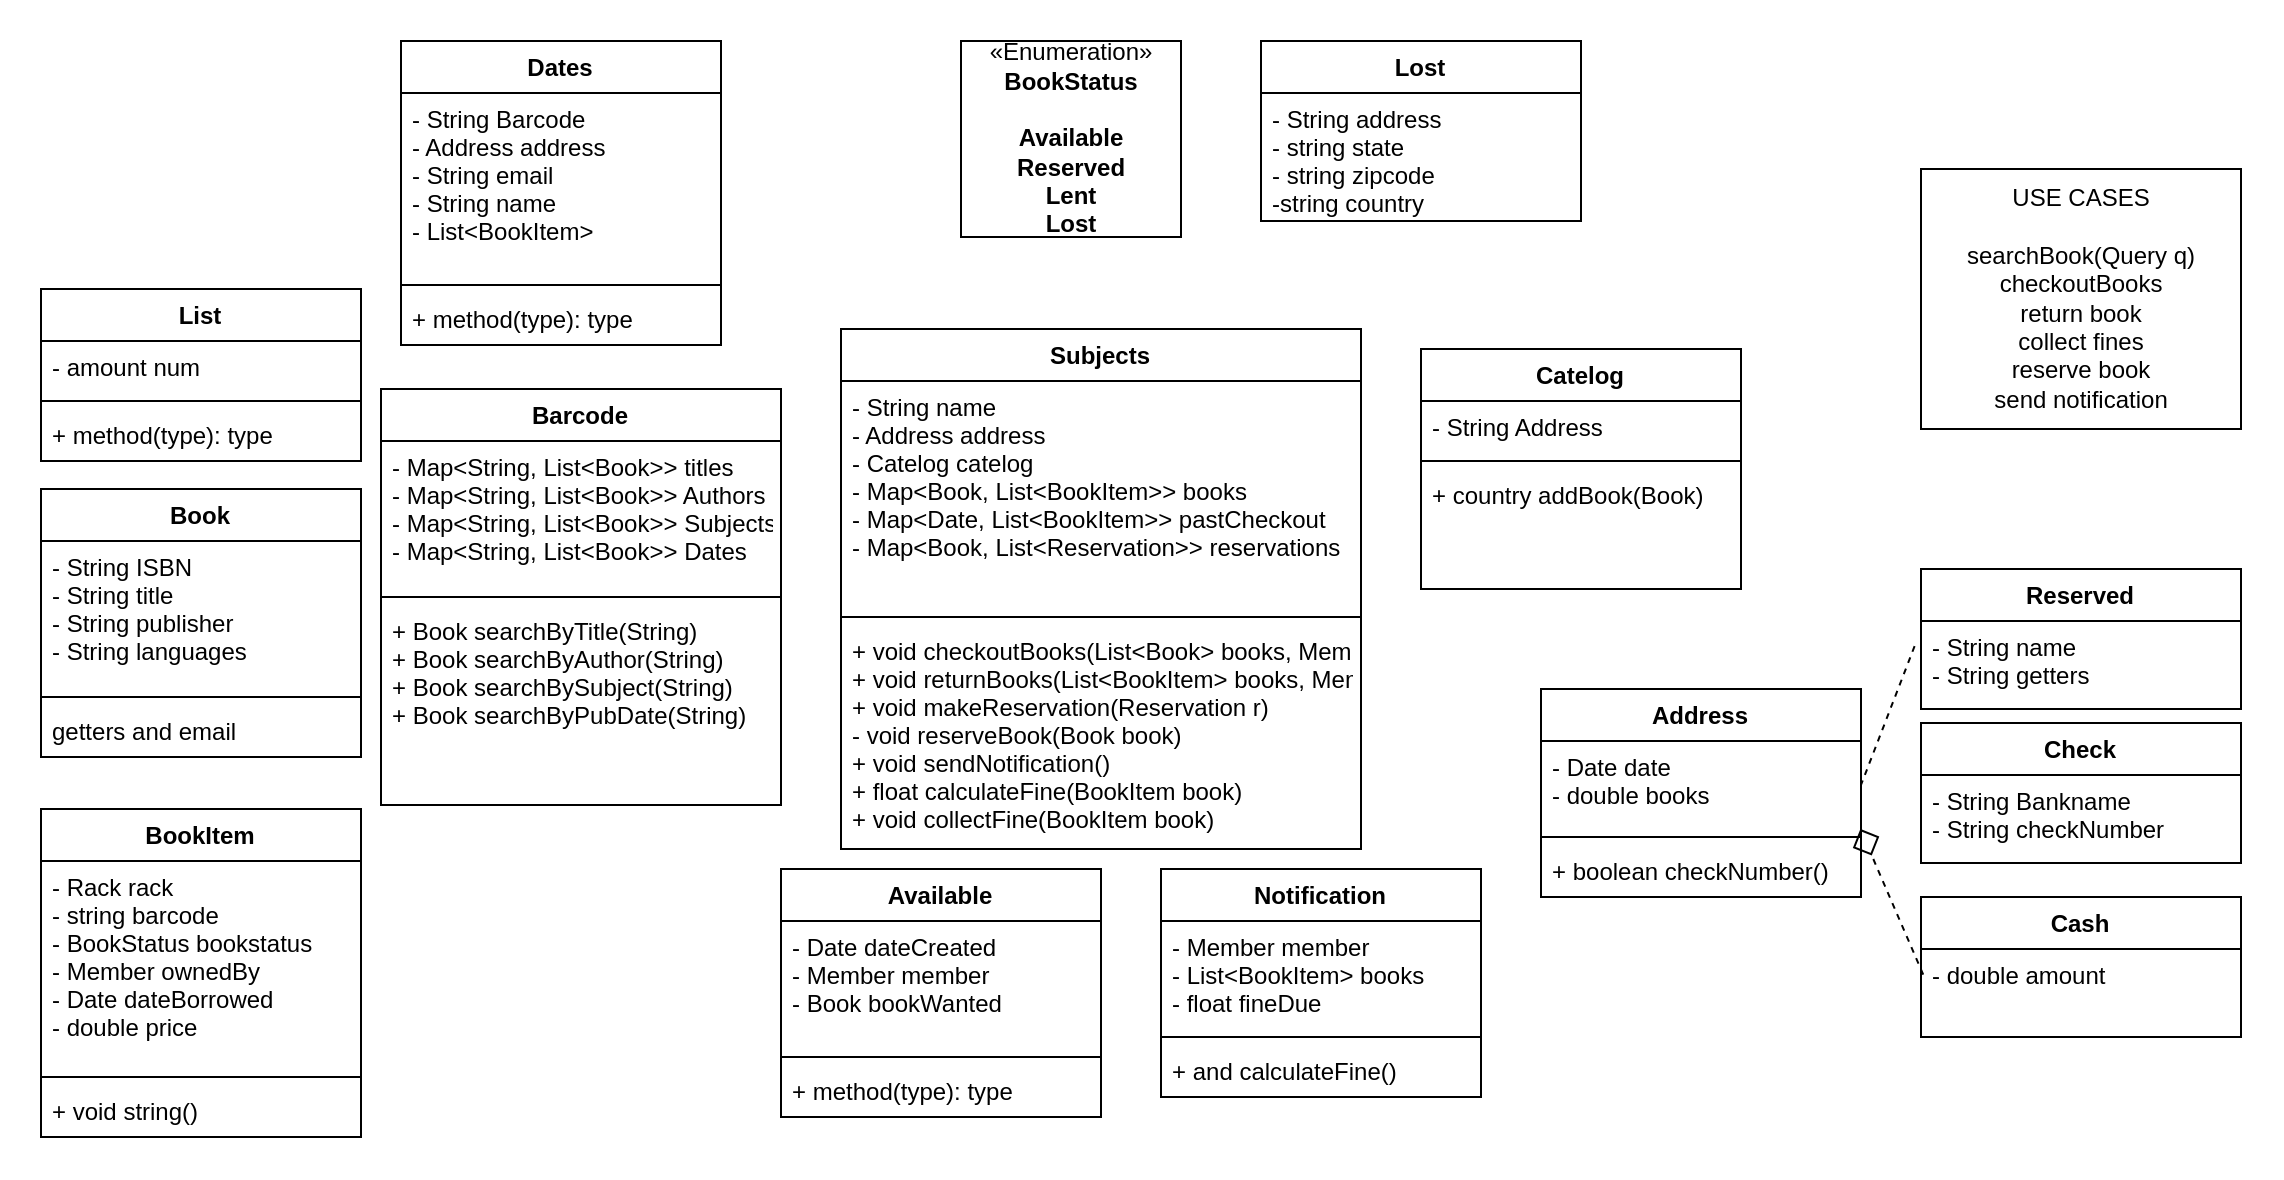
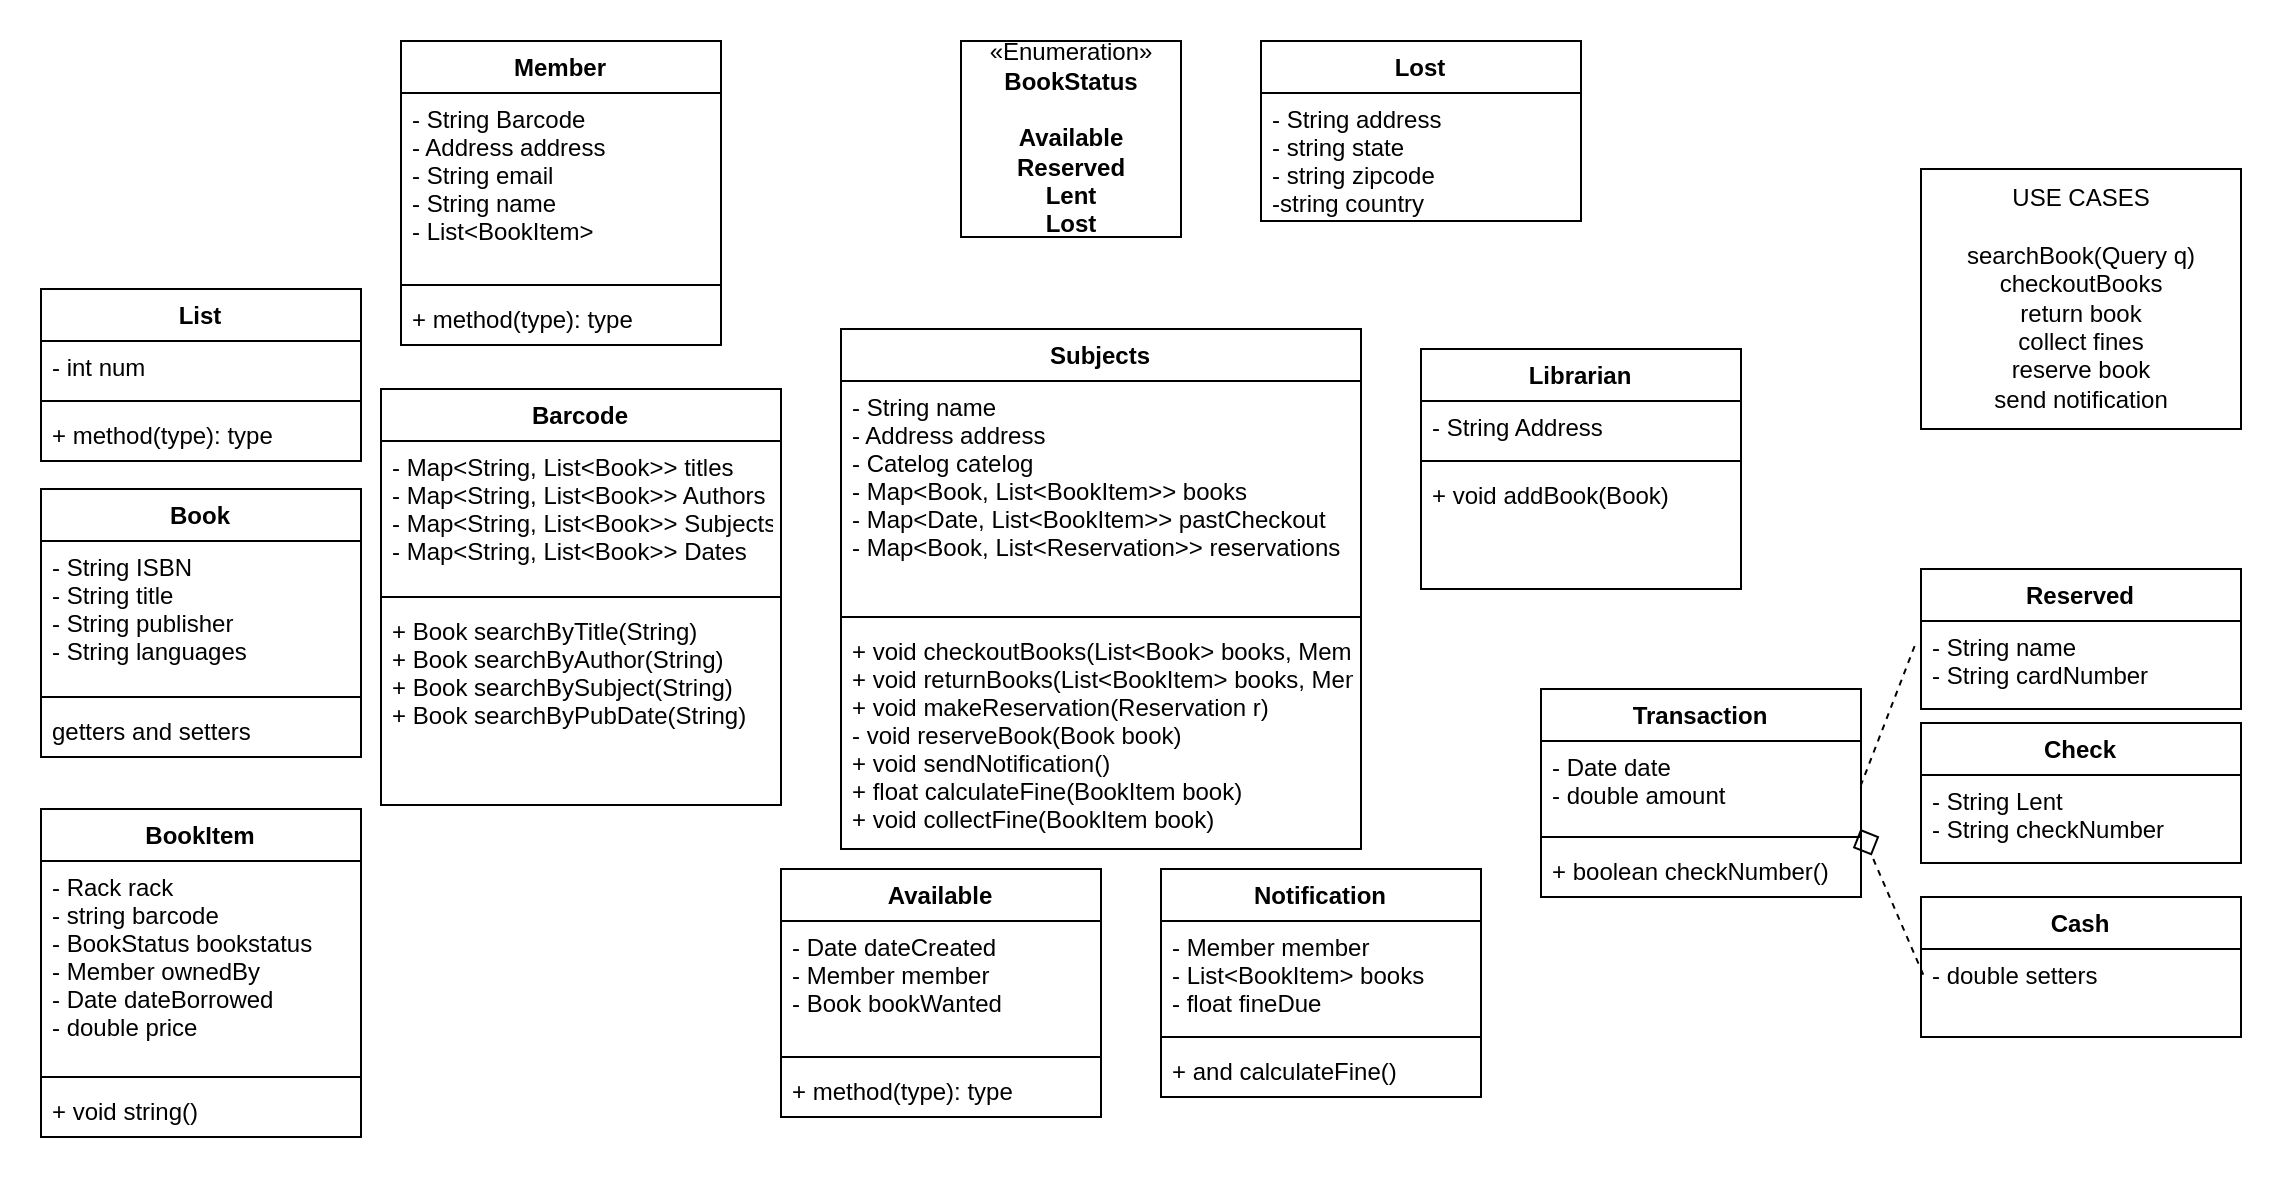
node "Dates": label "Dates" -> "Member"
node "- amount num": label "- amount num" -> "- int num"
node "Catelog": label "Catelog" -> "Librarian"
node "+ country addBook(Book)": label "+ country addBook(Book)" -> "+ void addBook(Book)"
node "- String name - String getters": label "- String name - String getters" -> "- String name - String cardNumber"
node "Address": label "Address" -> "Transaction"
node "getters and email": label "getters and email" -> "getters and setters"
node "- Date date - double books": label "- Date date - double books" -> "- Date date - double amount"
node "- String Bankname - String checkNumber": label "- String Bankname - String checkNumber" -> "- String Lent - String checkNumber"
node "- double amount": label "- double amount" -> "- double setters"
